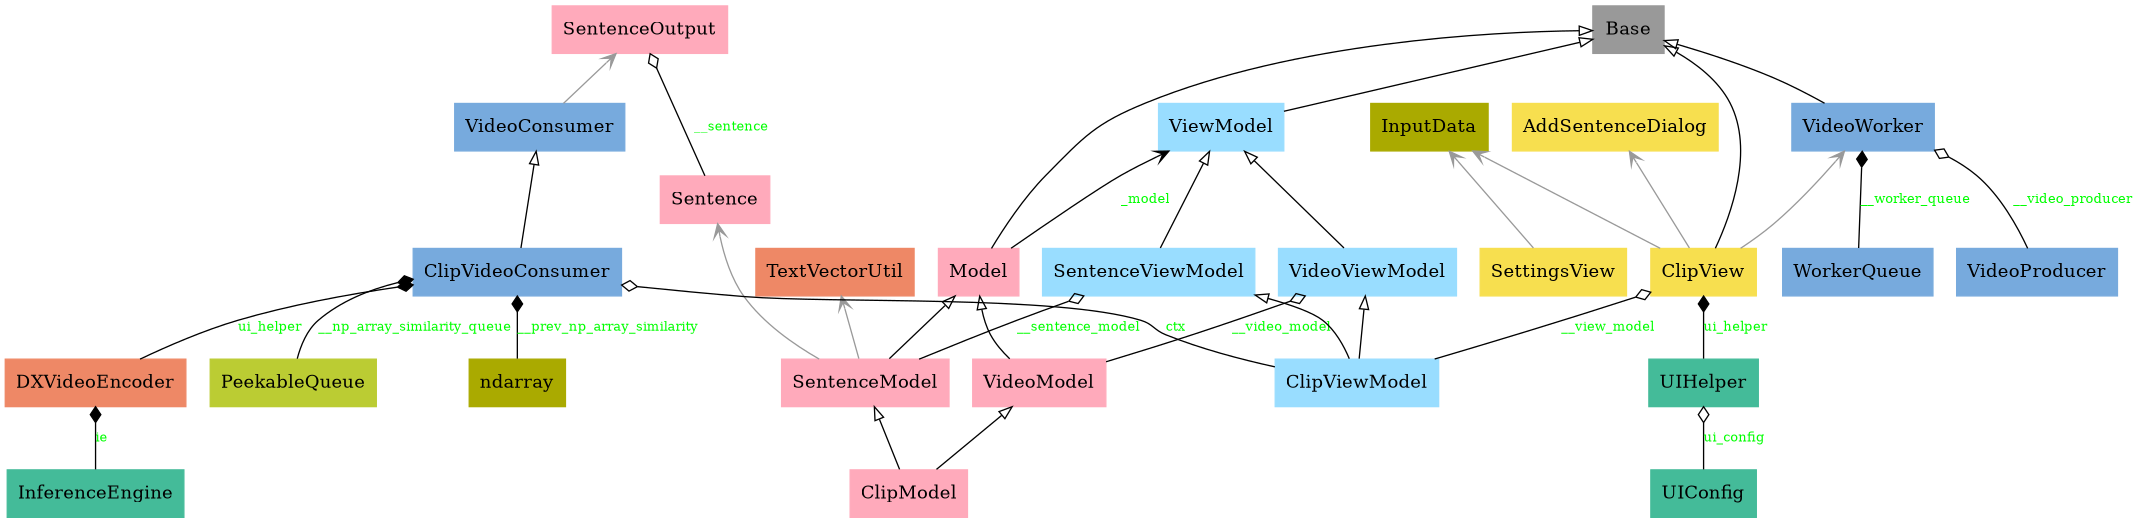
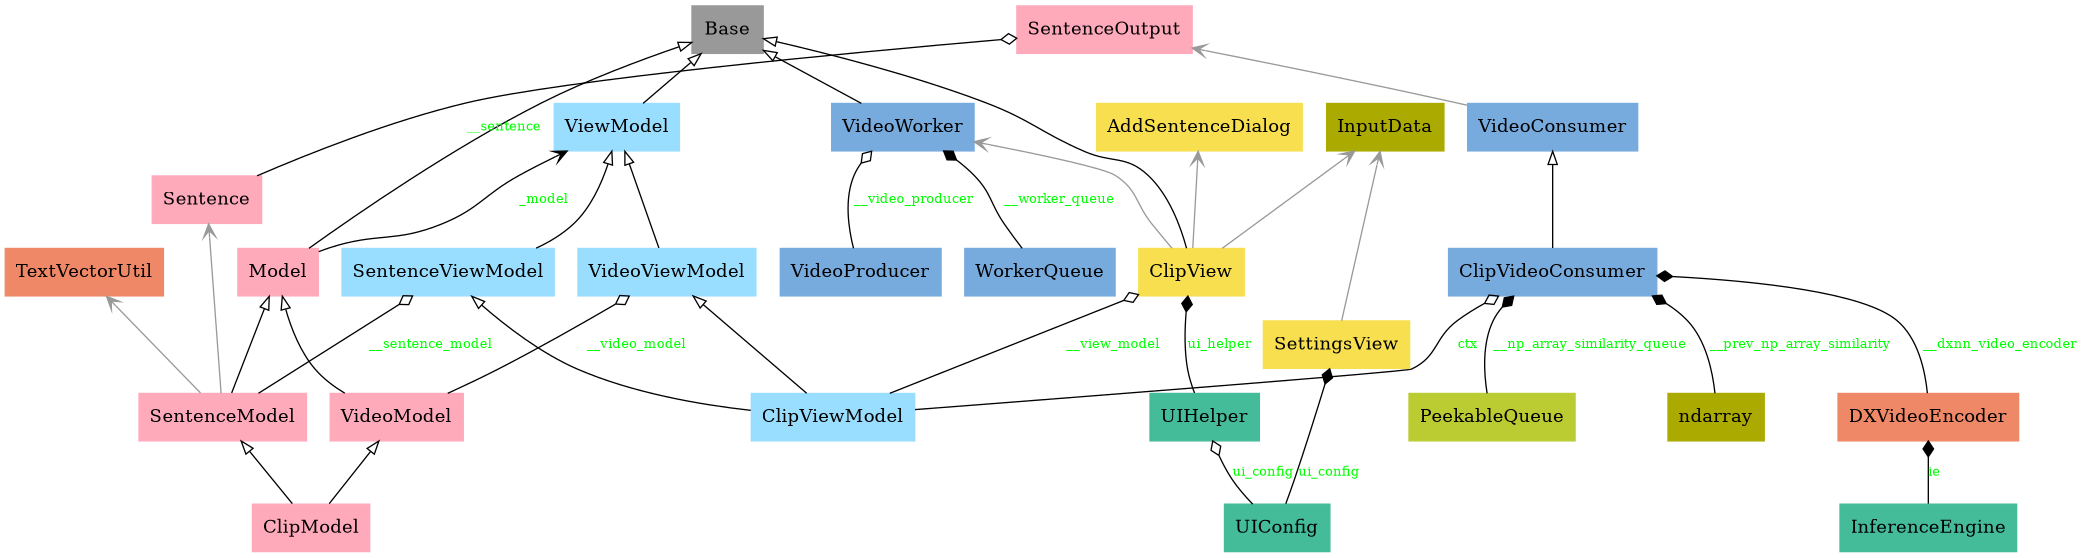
edge "DXVideoEncoder" -> "ClipVideoConsumer": label "ui_helper" -> "__dxnn_video_encoder"
edge "UIConfig" -> "SettingsView": added, label "ui_config"
